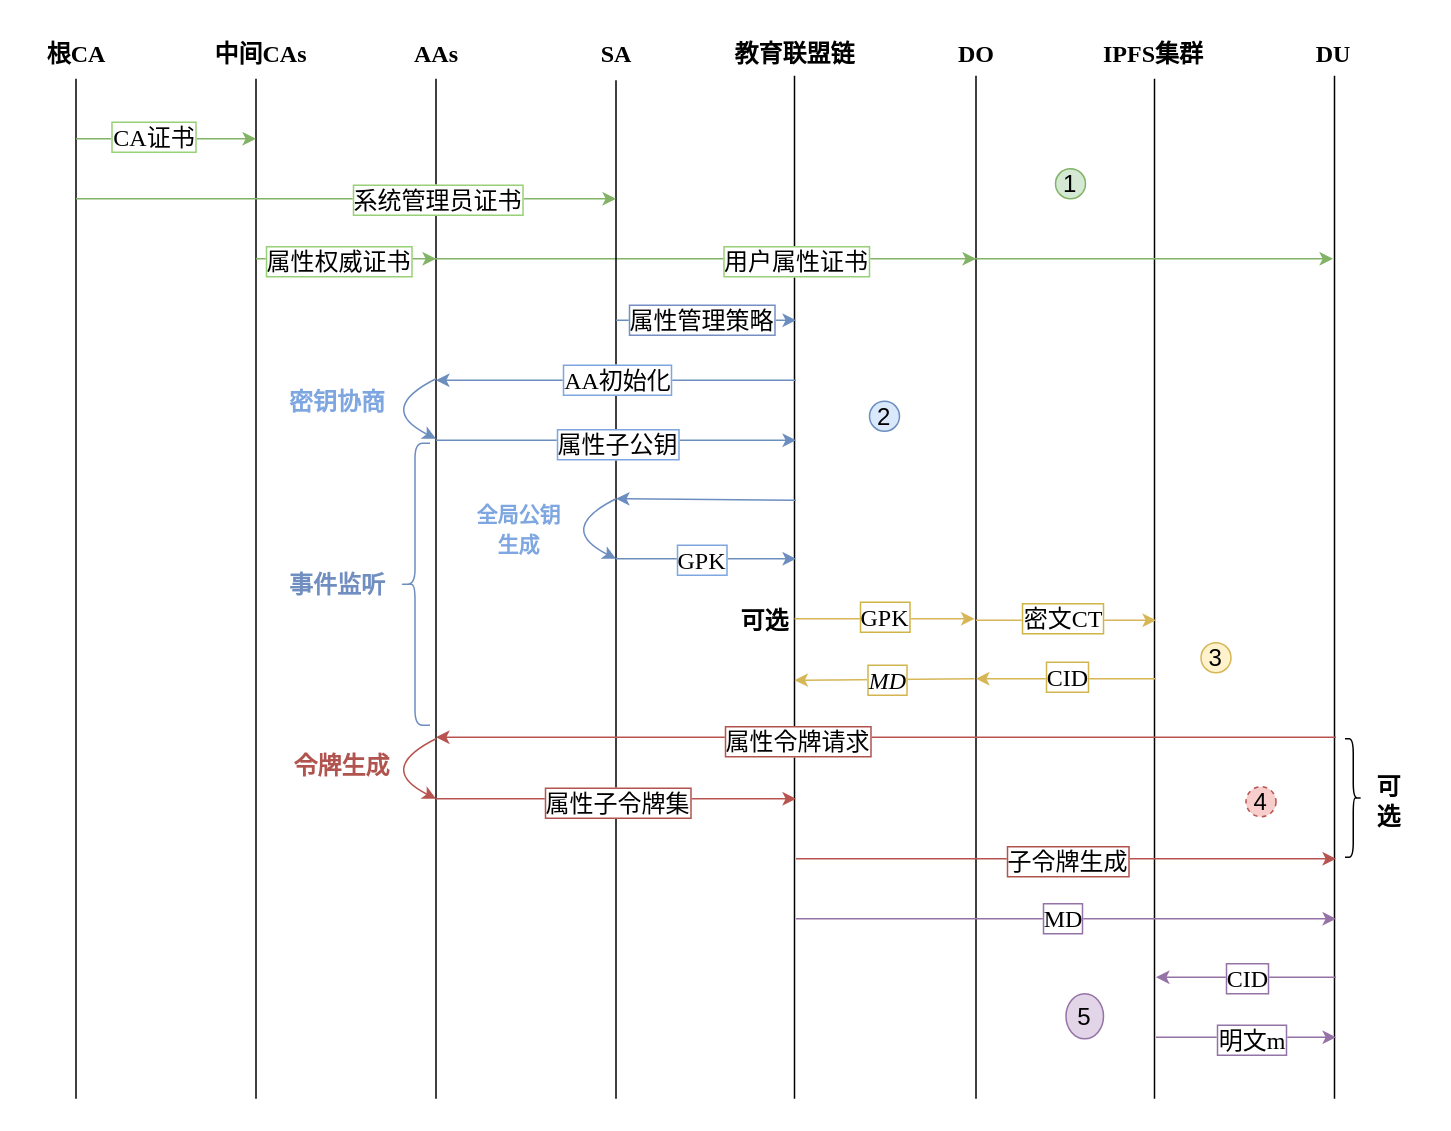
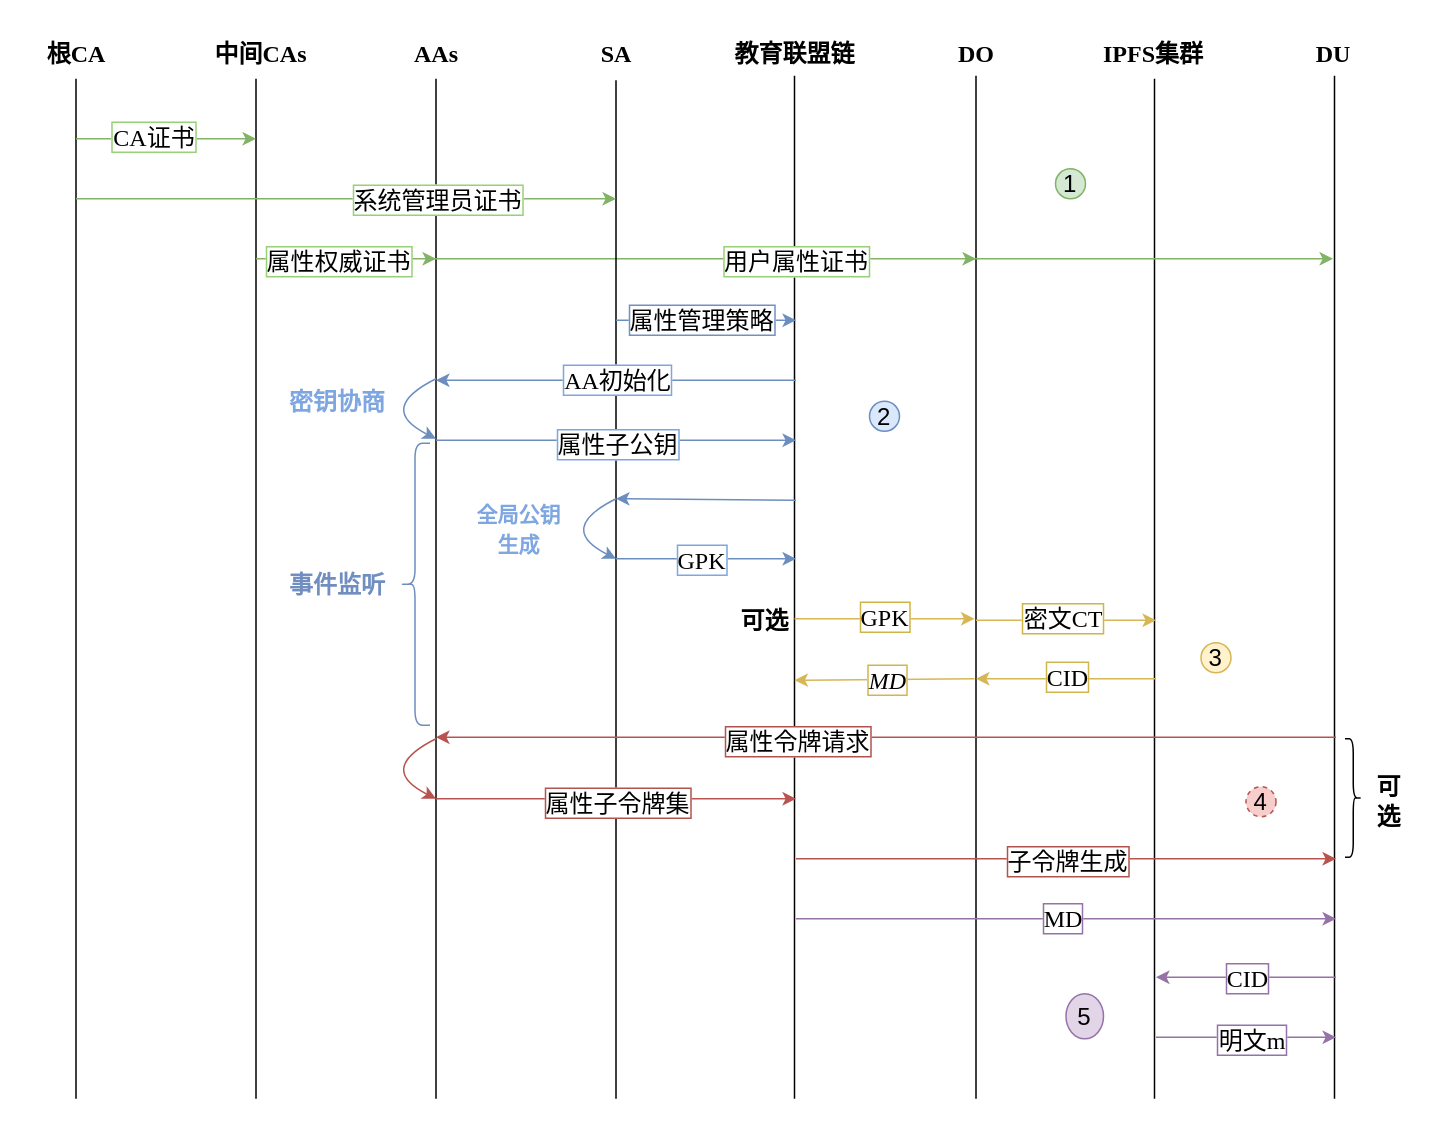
node "令牌生成": removed
